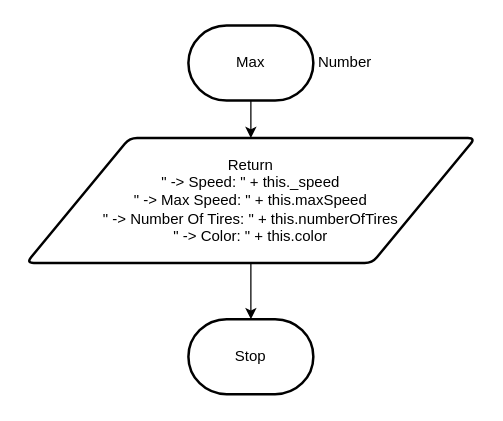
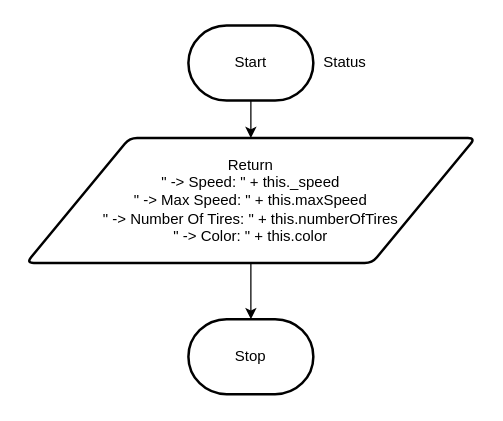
node "Max": label "Max" -> "Start"
node "Number": label "Number" -> "Status"
